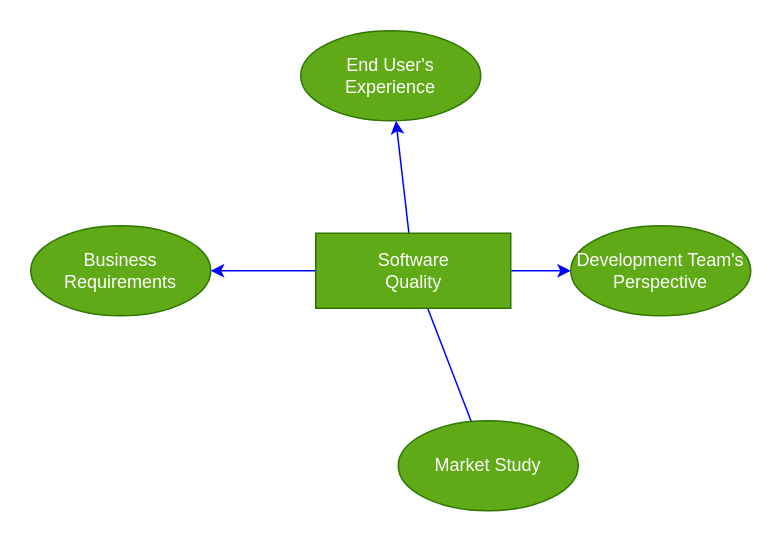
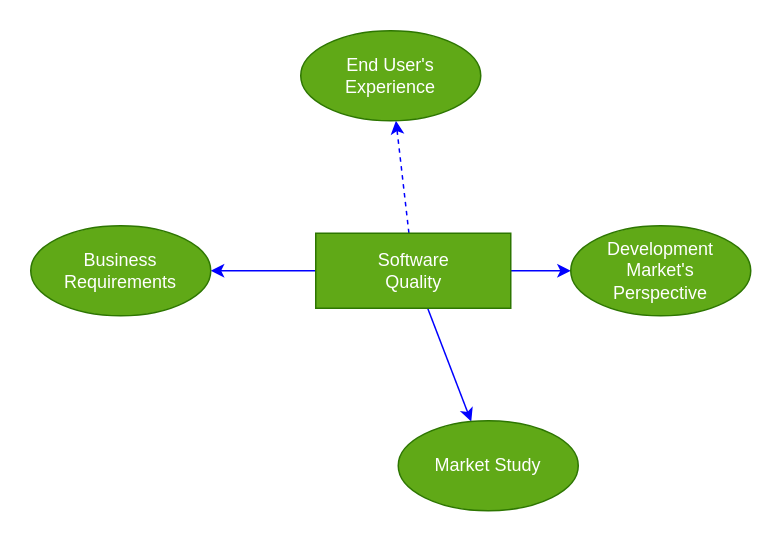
edge "Software Quality" -> "End User's Experience": style solid -> dashed
node "Development Team's Perspective": label "Development Team's Perspective" -> "Development Market's Perspective"
edge "Software Quality" -- "Market Study": arrowhead none -> classic
